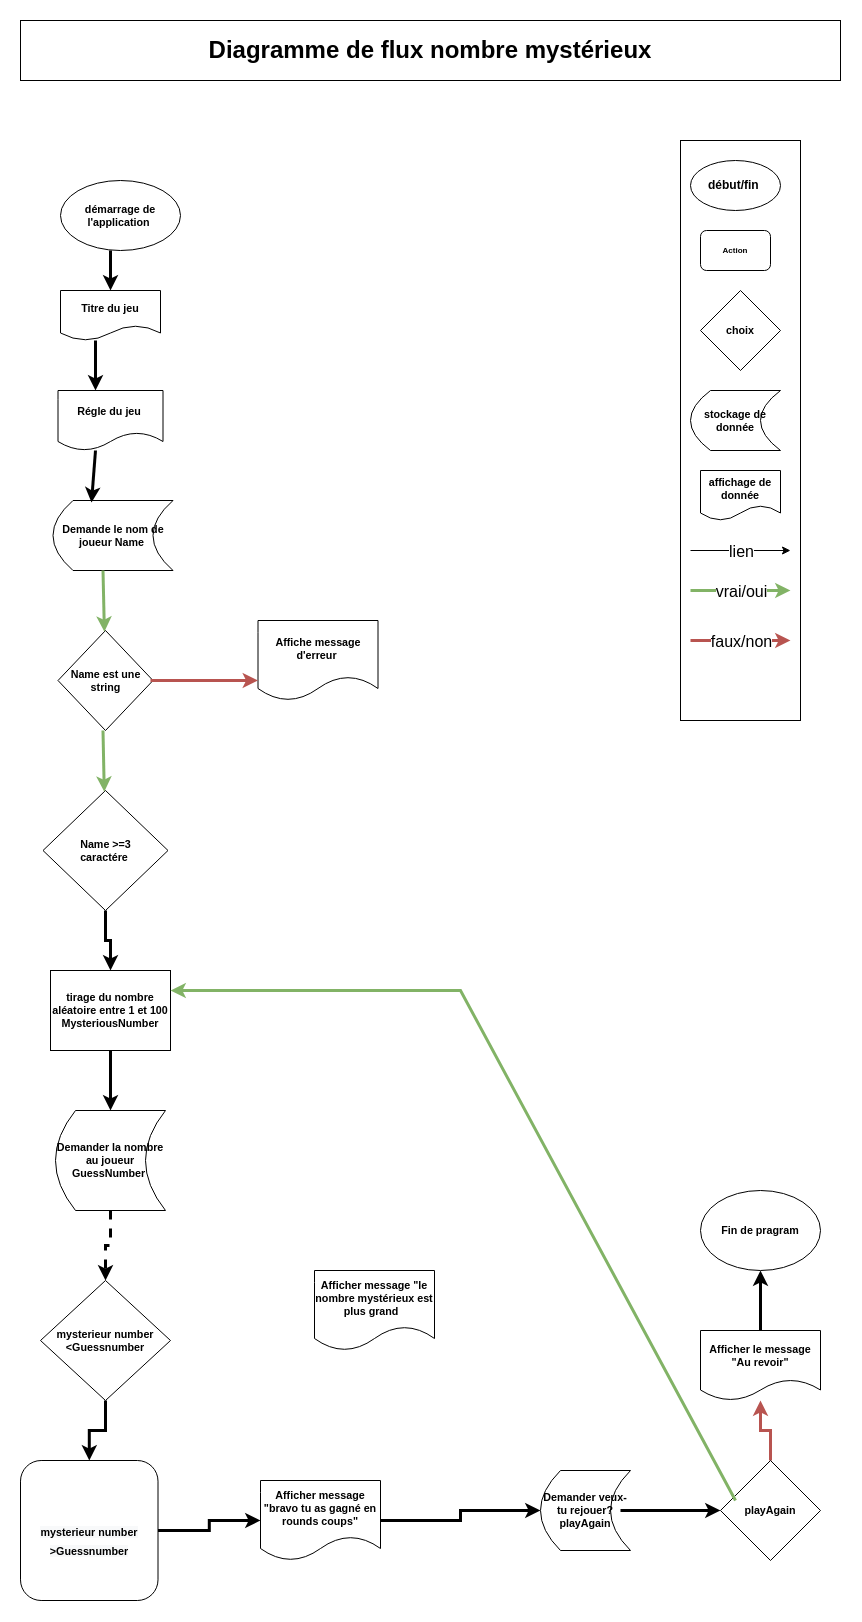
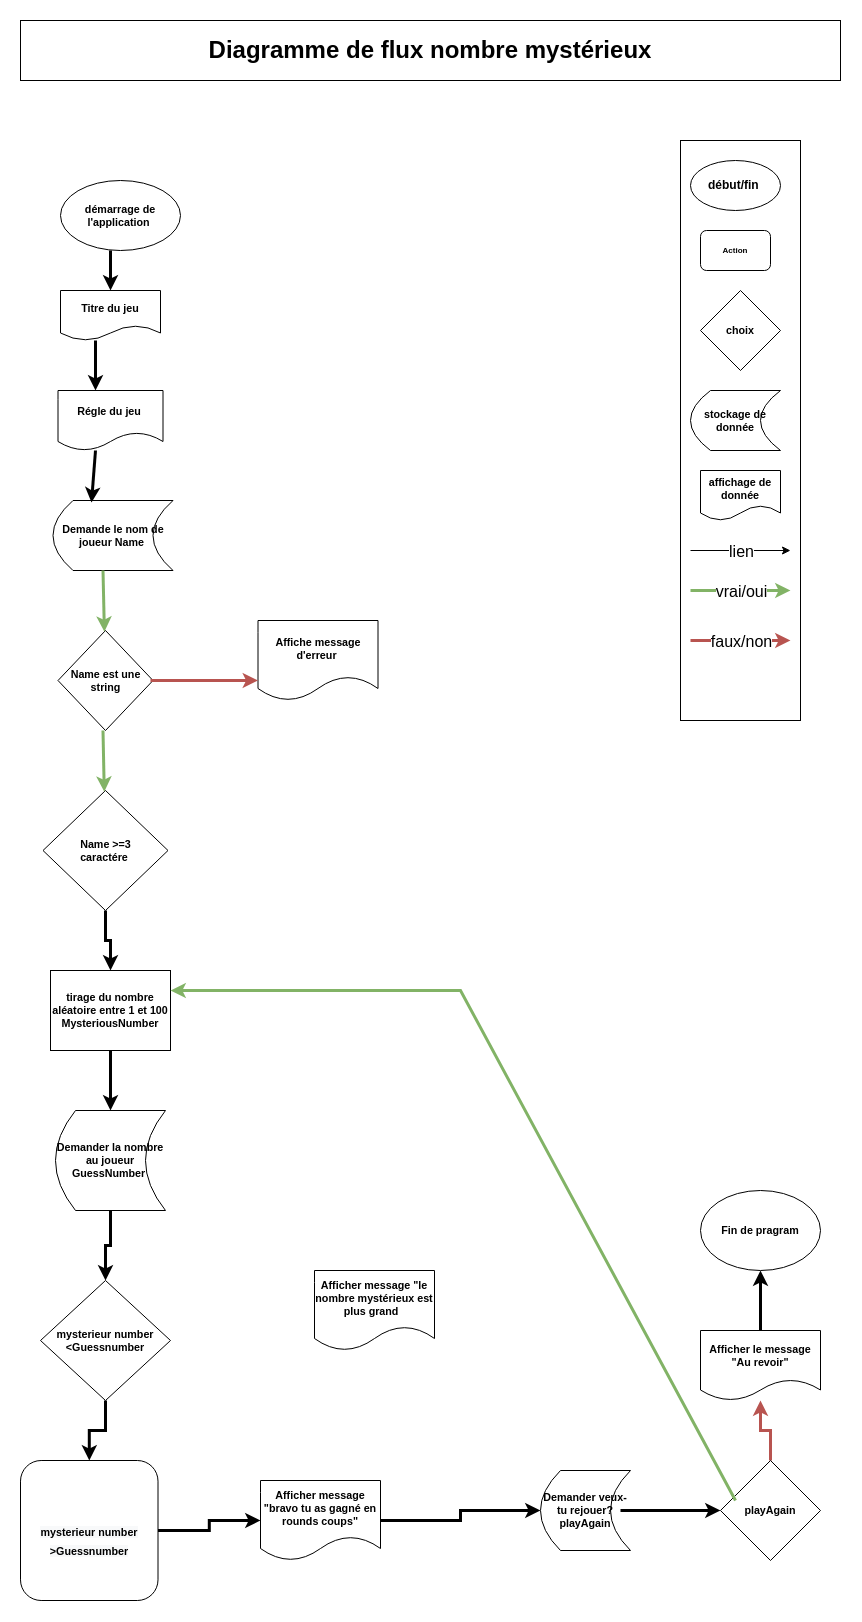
edge "Demander la nombre au joueur GuessNumber" -> "mysterieur number <Guessnumber": style dashed -> solid
